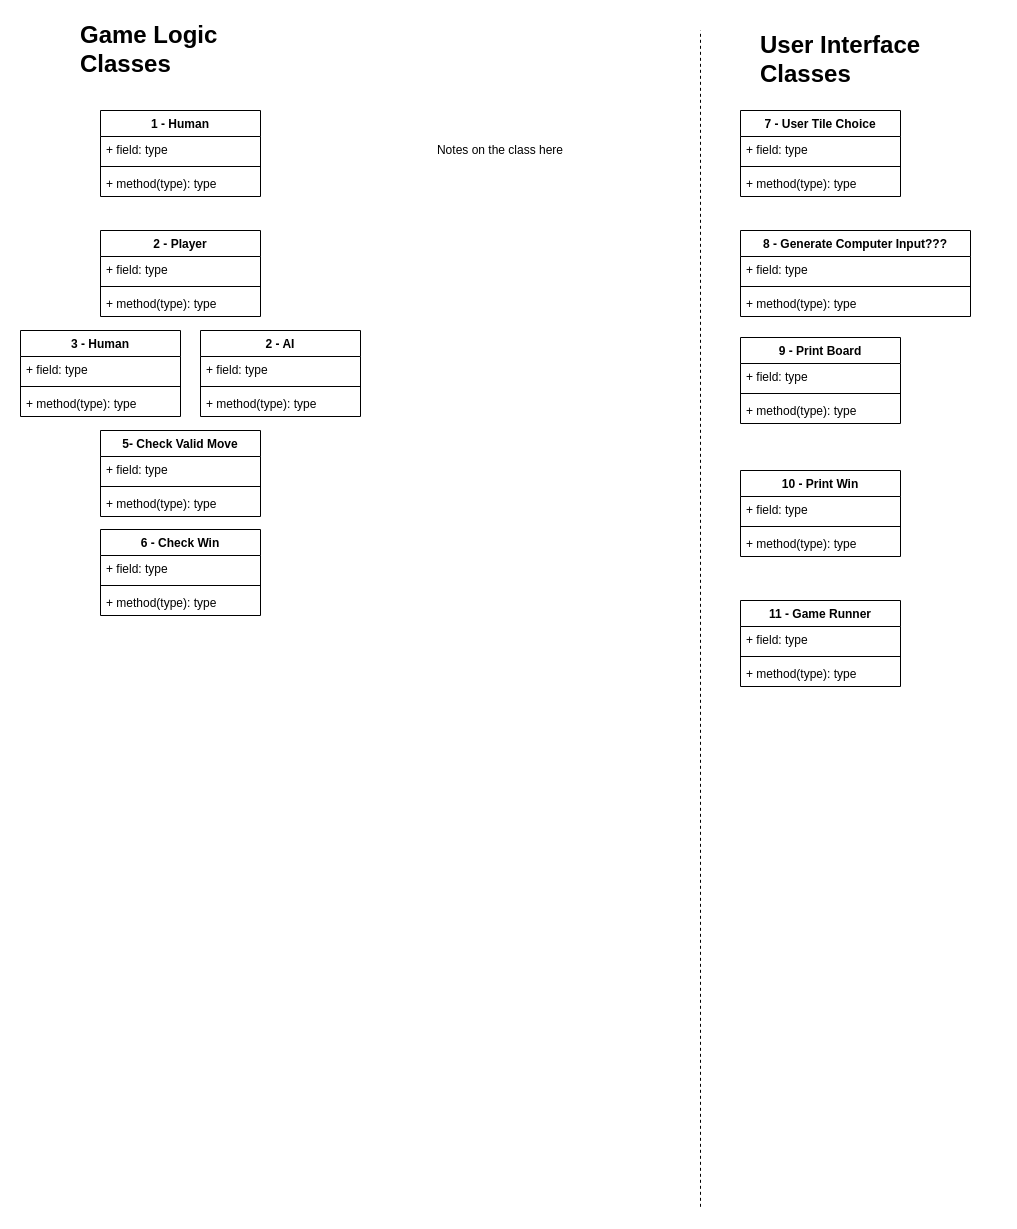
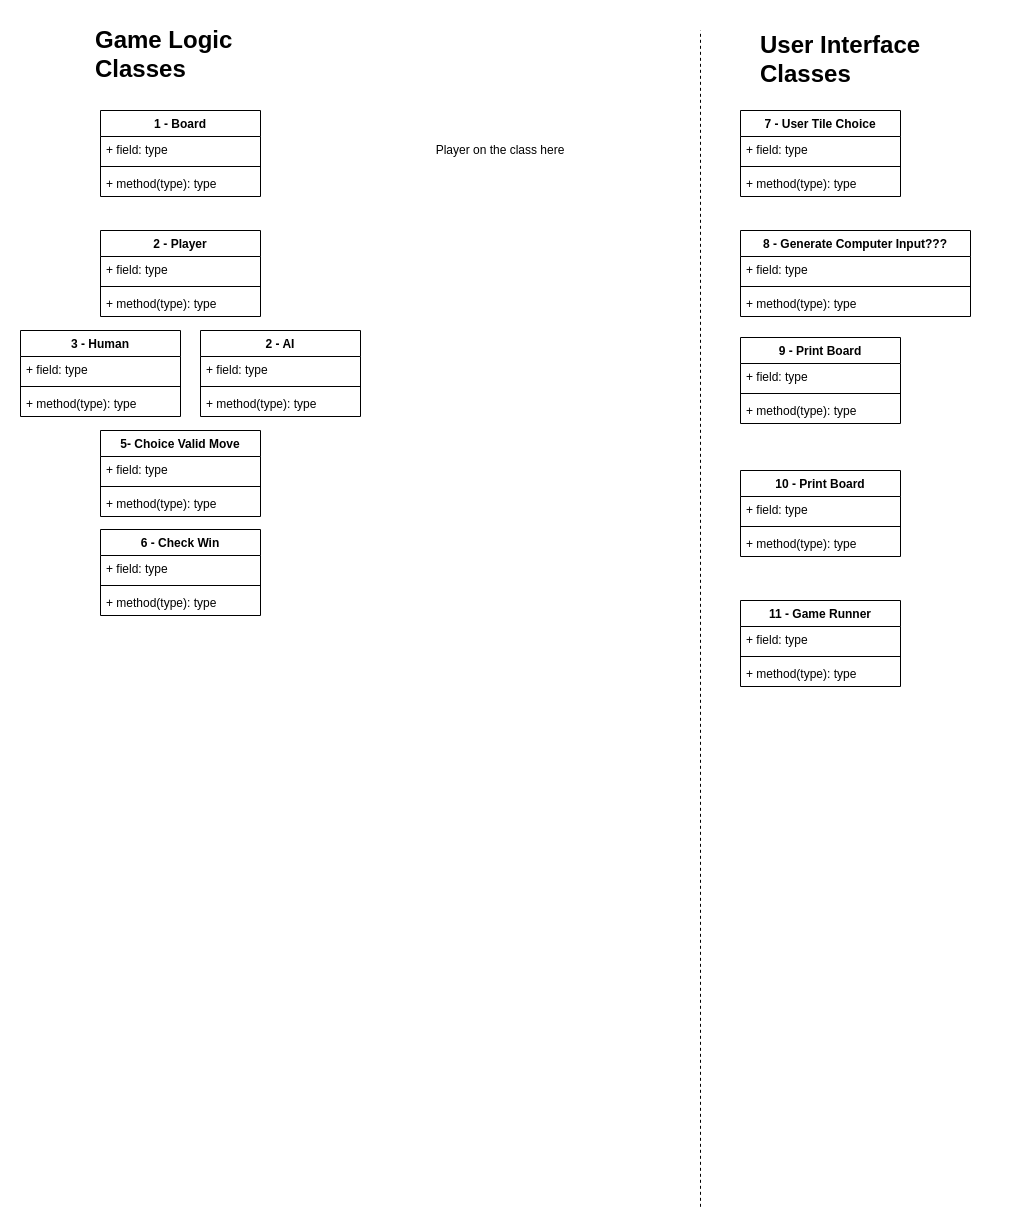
node "Game Logic Classes": moved (196, 51) -> (211, 56)
node "1 - Human": label "1 - Human" -> "1 - Board"
node "Notes on the class here": label "Notes on the class here" -> "Player on the class here"
node "5- Check Valid Move": label "5- Check Valid Move" -> "5- Choice Valid Move"
node "10 - Print Win": label "10 - Print Win" -> "10 - Print Board"
